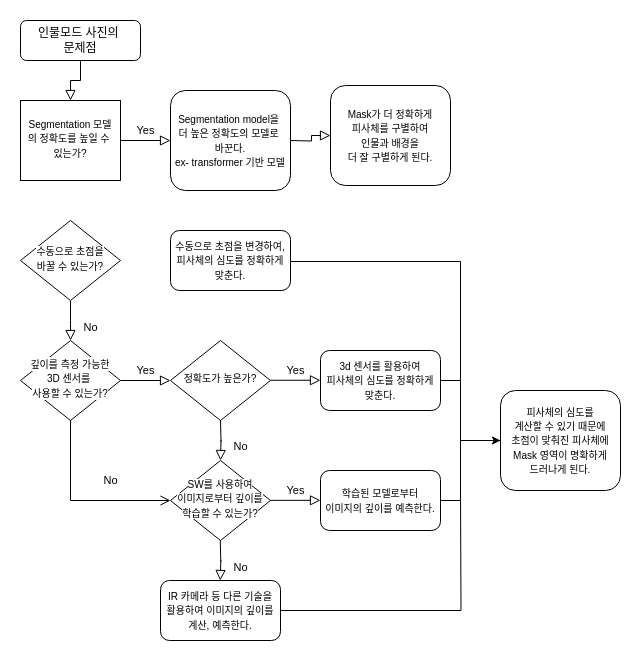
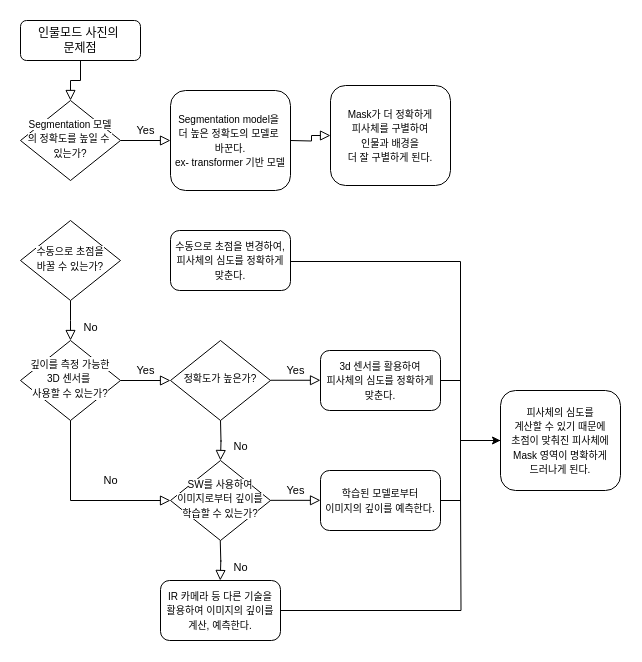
node "Segmentation 모델의 정확도를 높일 수 있는가?": shape rectangle -> diamond
edge "깊이를 측정 가능한 3D 센서를 사용할 수 있는가?" -> "SW를 사용하여 이미지로부터 깊이를 학습할 수 있는가?": arrowhead open -> block
